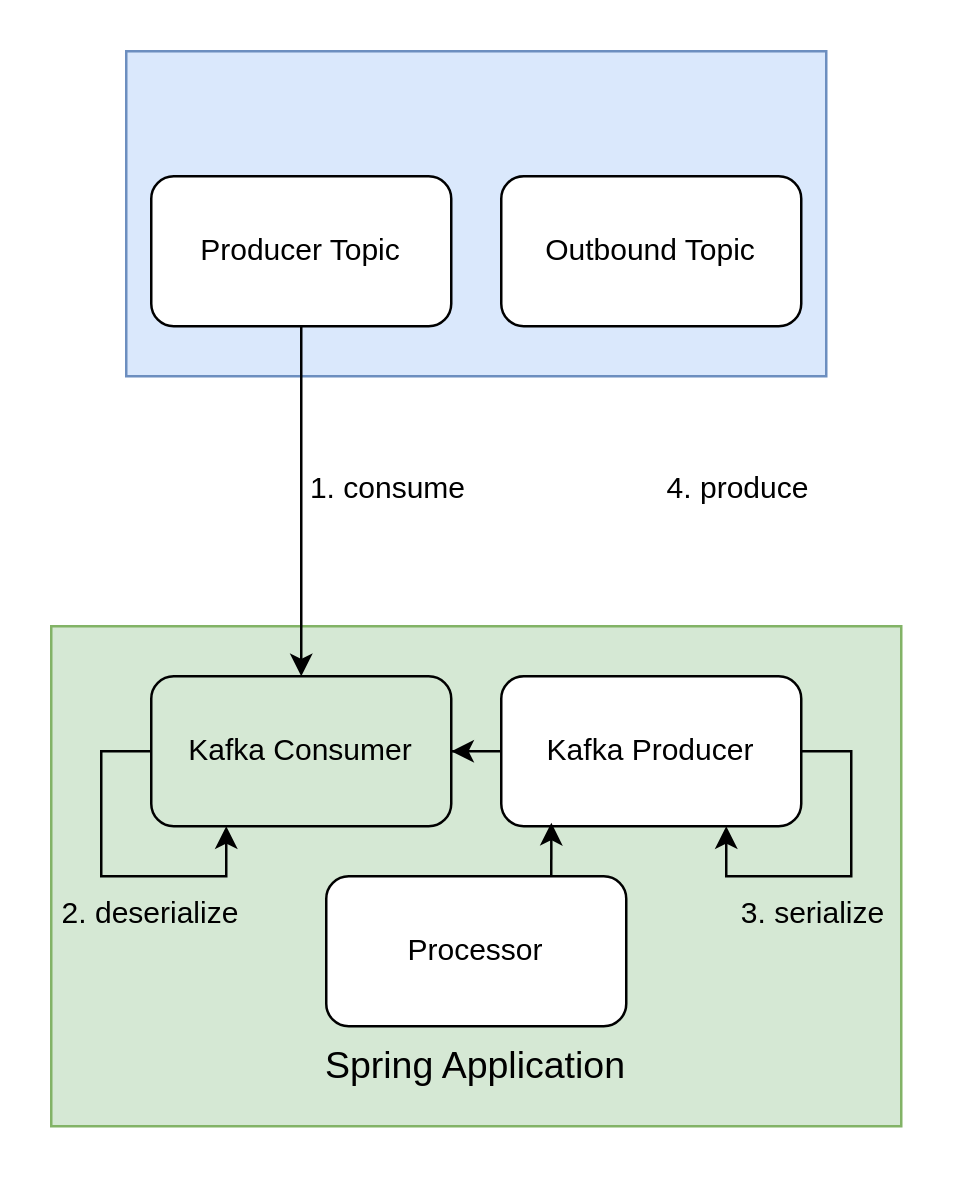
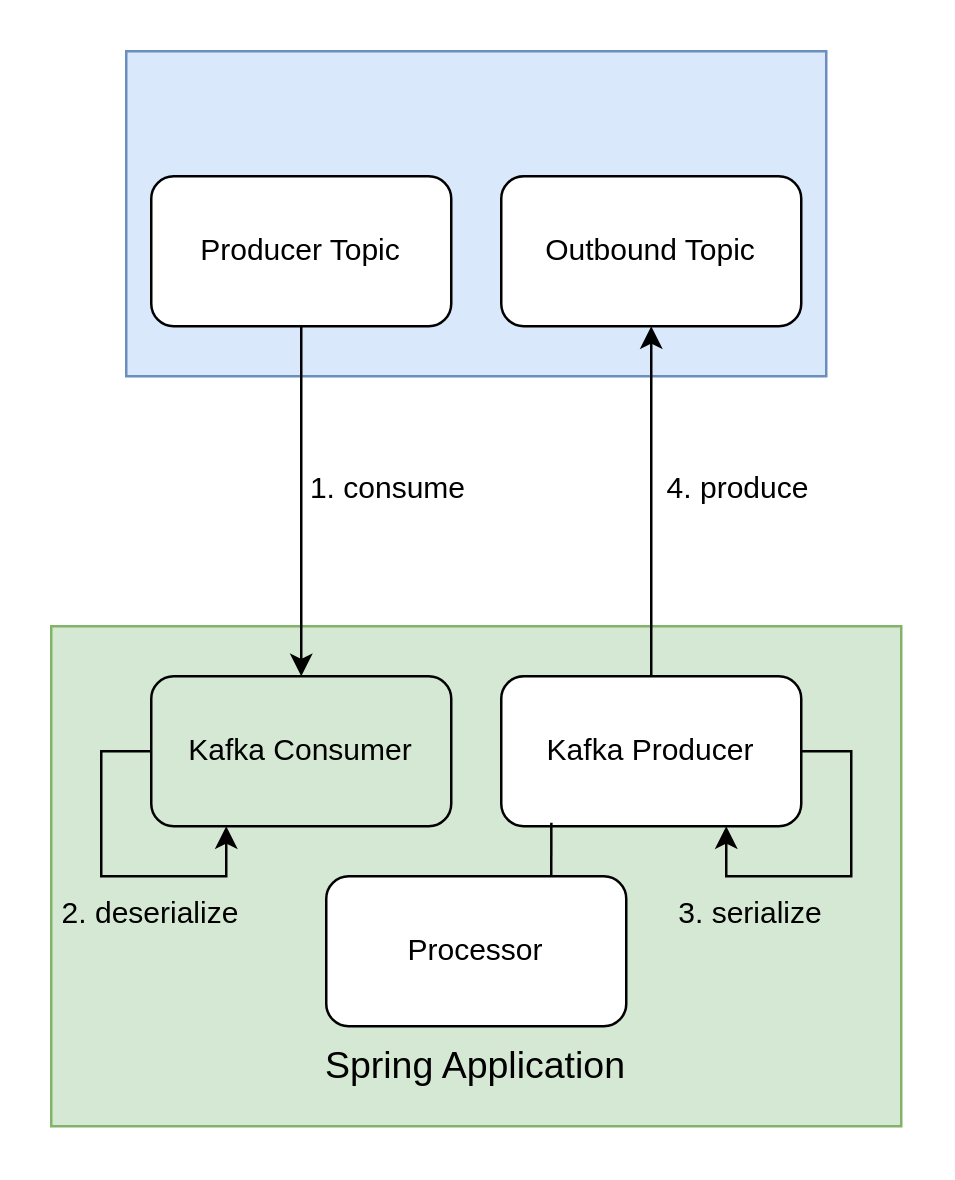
edge "Kafka Producer" -> "Kafka Consumer": now "Kafka Producer" -> "Outbound Topic"
edge "Processor" -> "Kafka Producer": arrowhead classic -> none
node "3. serialize": moved (814, 914) -> (751, 914)
